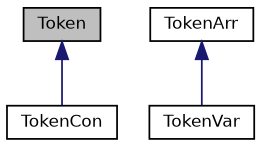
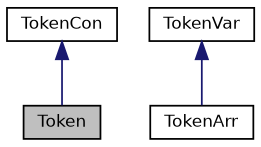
edge "TokenCon" -> "Token": reversed
edge "TokenVar" -> "TokenArr": reversed
